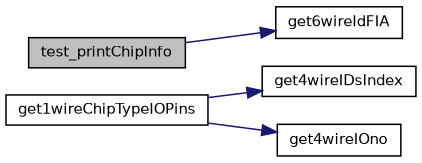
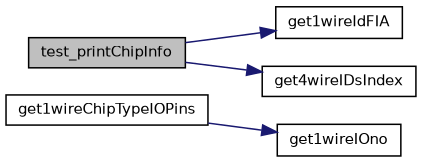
node "get6wireIdFIA": label "get6wireIdFIA" -> "get1wireIdFIA"
edge "get1wireChipTypeIOPins" -> "get4wireIDsIndex": now "test_printChipInfo" -> "get4wireIDsIndex"
node "get4wireIOno": label "get4wireIOno" -> "get1wireIOno"
